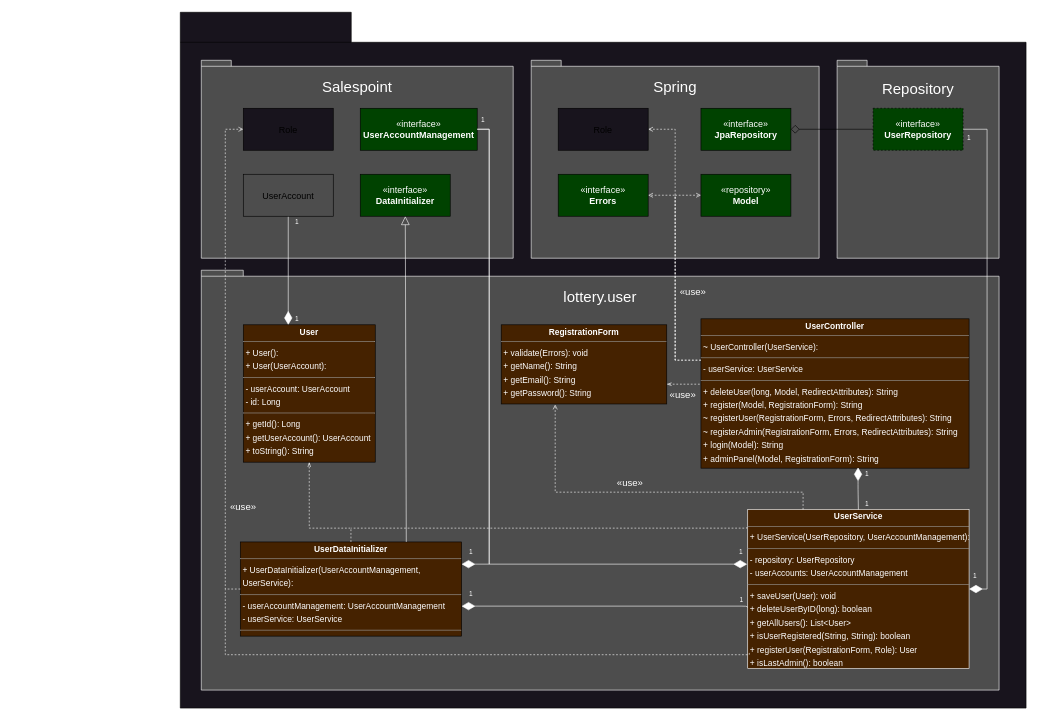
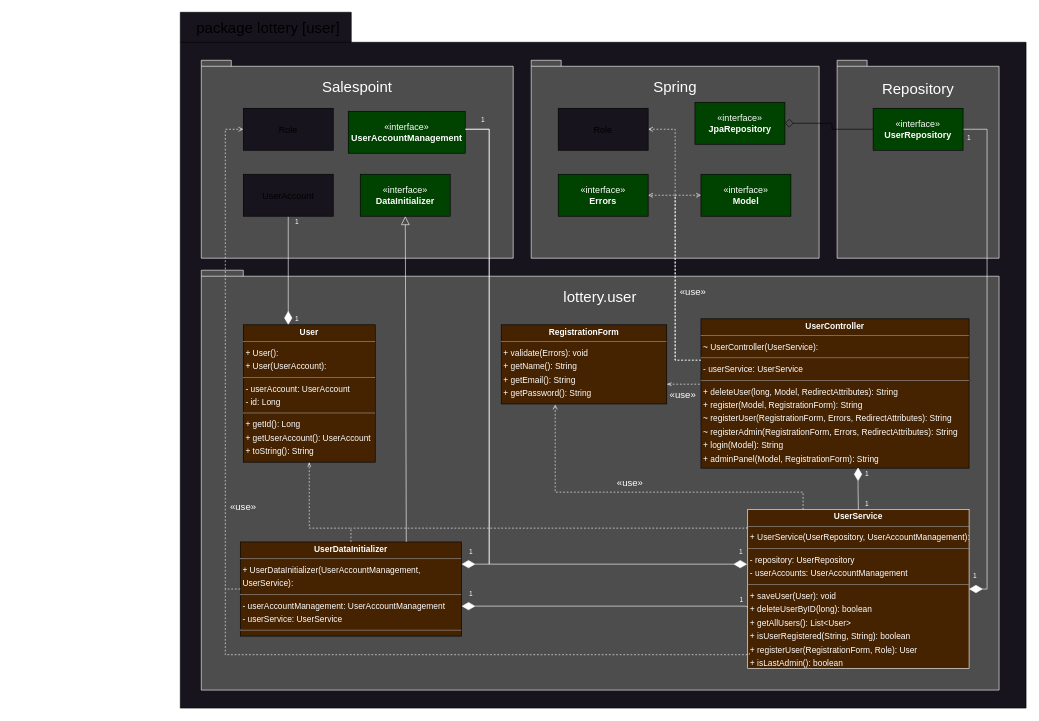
node "package lottery [user]": added
node "«interface»UserAccountManagement": moved (419, 129) -> (407, 132)
node "«interface»JpaRepository": moved (746, 129) -> (740, 123)
node "«interface»UserRepository": style dashed -> solid
node "UserAccount": fillcolor #4d4d4d -> #18141d
node "«repository»Model": label "«repository»Model" -> "«interface»Model"
